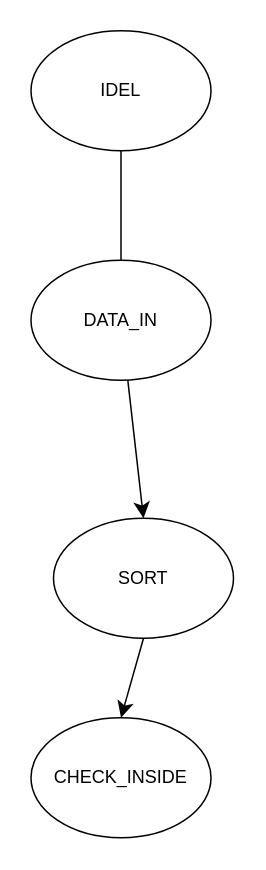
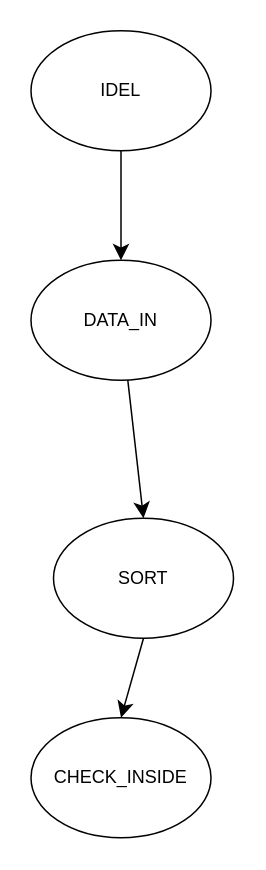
edge "IDEL" -- "DATA_IN": arrowhead none -> classic
